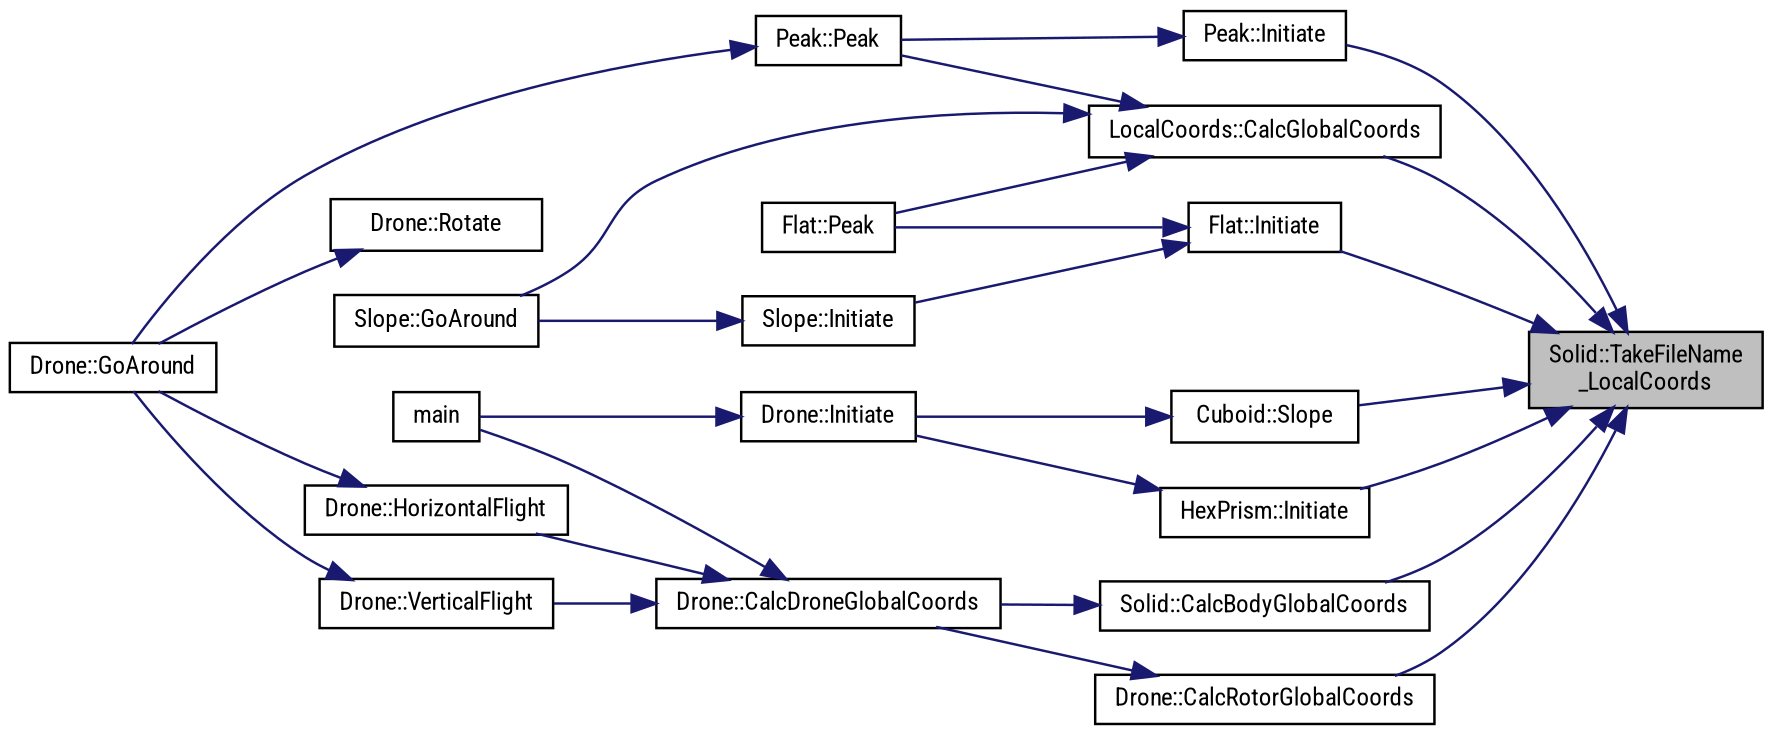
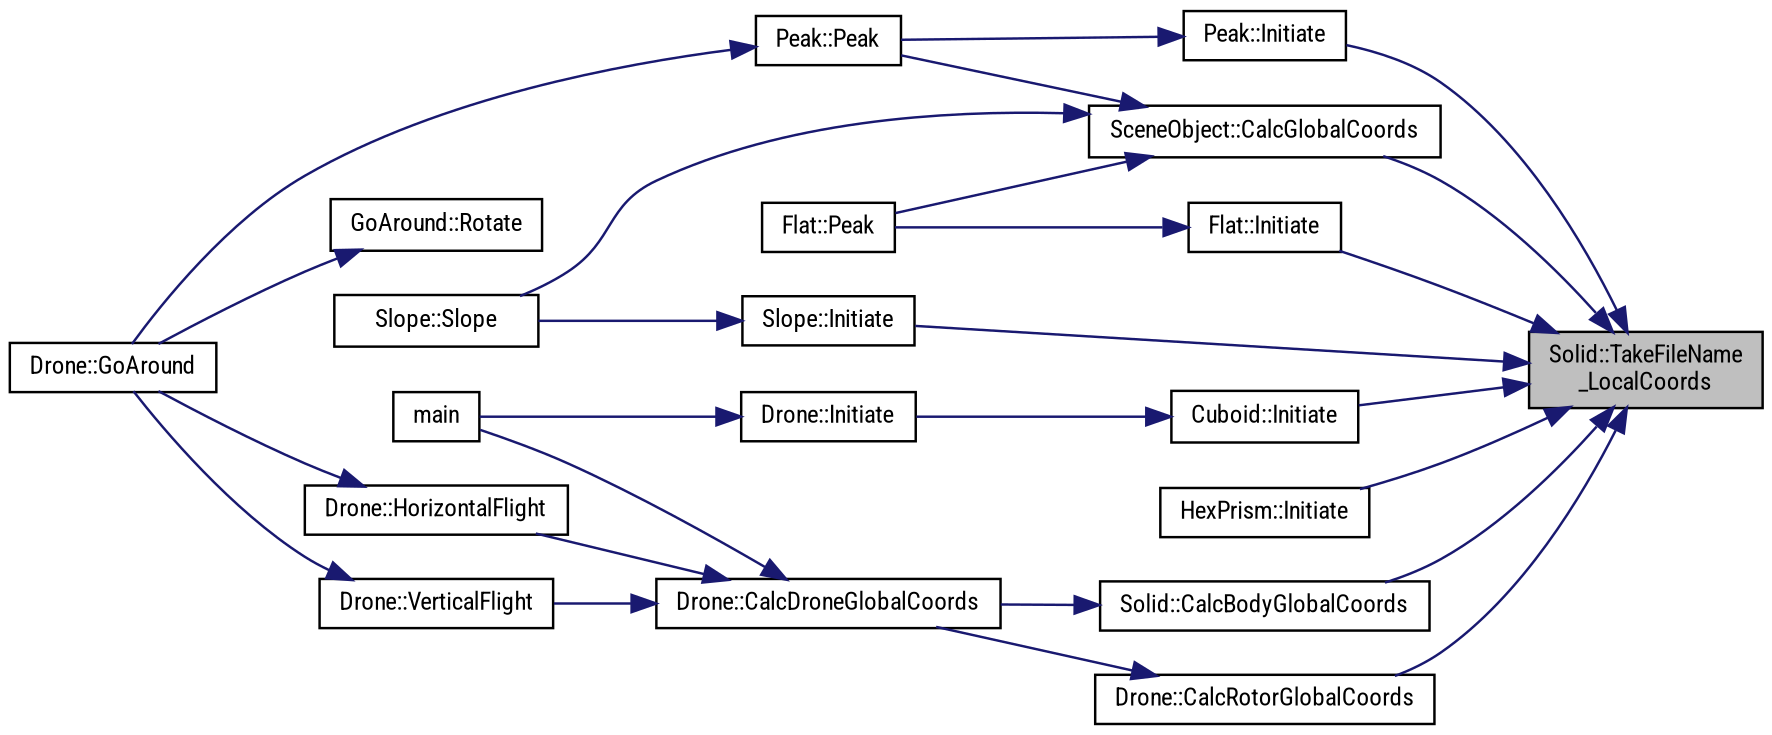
node "LocalCoords::CalcGlobalCoords": label "LocalCoords::CalcGlobalCoords" -> "SceneObject::CalcGlobalCoords"
node "Drone::Rotate": label "Drone::Rotate" -> "GoAround::Rotate"
edge "Slope::Initiate" -> "Flat::Initiate": now "Slope::Initiate" -> "Solid::TakeFileName _LocalCoords"
node "Slope::GoAround": label "Slope::GoAround" -> "Slope::Slope"
node "Cuboid::Slope": label "Cuboid::Slope" -> "Cuboid::Initiate"
edge "Drone::Initiate" -> "HexPrism::Initiate": removed
